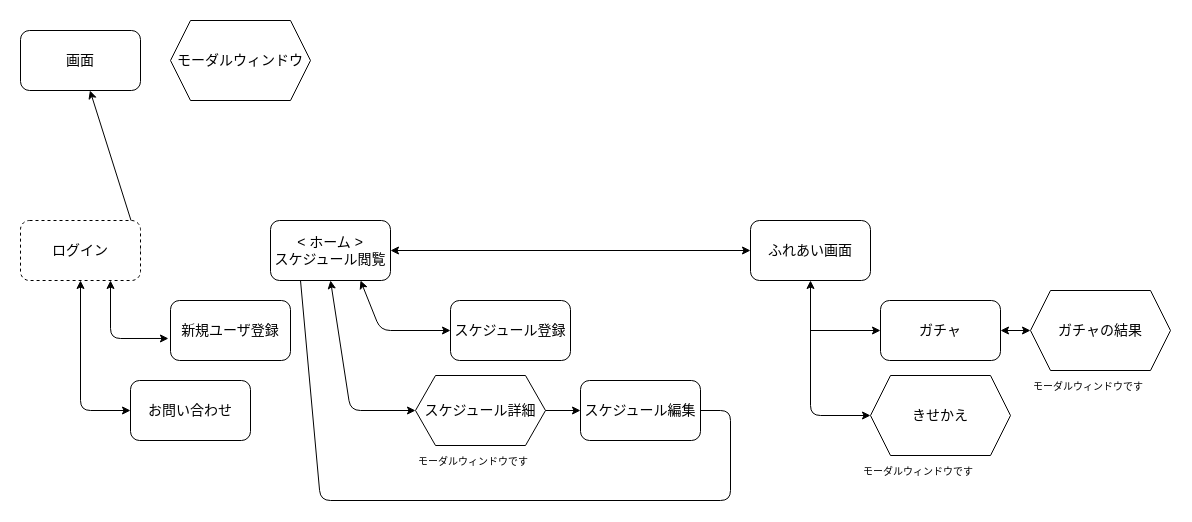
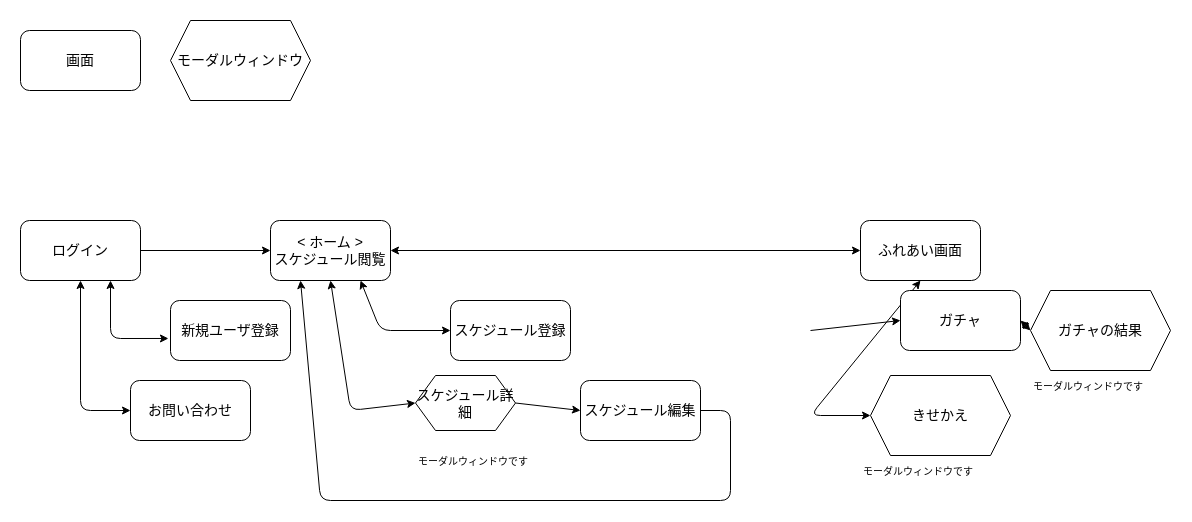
edge "ログイン" -> "画面": now "ログイン" -> "< ホーム > スケジュール閲覧"
node "ログイン": style dashed -> solid
node "ふれあい画面": moved (811, 251) -> (921, 251)
edge "< ホーム > スケジュール閲覧" -- "スケジュール編集": arrowhead none -> classic
node "ガチャ": moved (941, 331) -> (961, 321)
node "スケジュール詳細": size 130x70 -> 100x55
